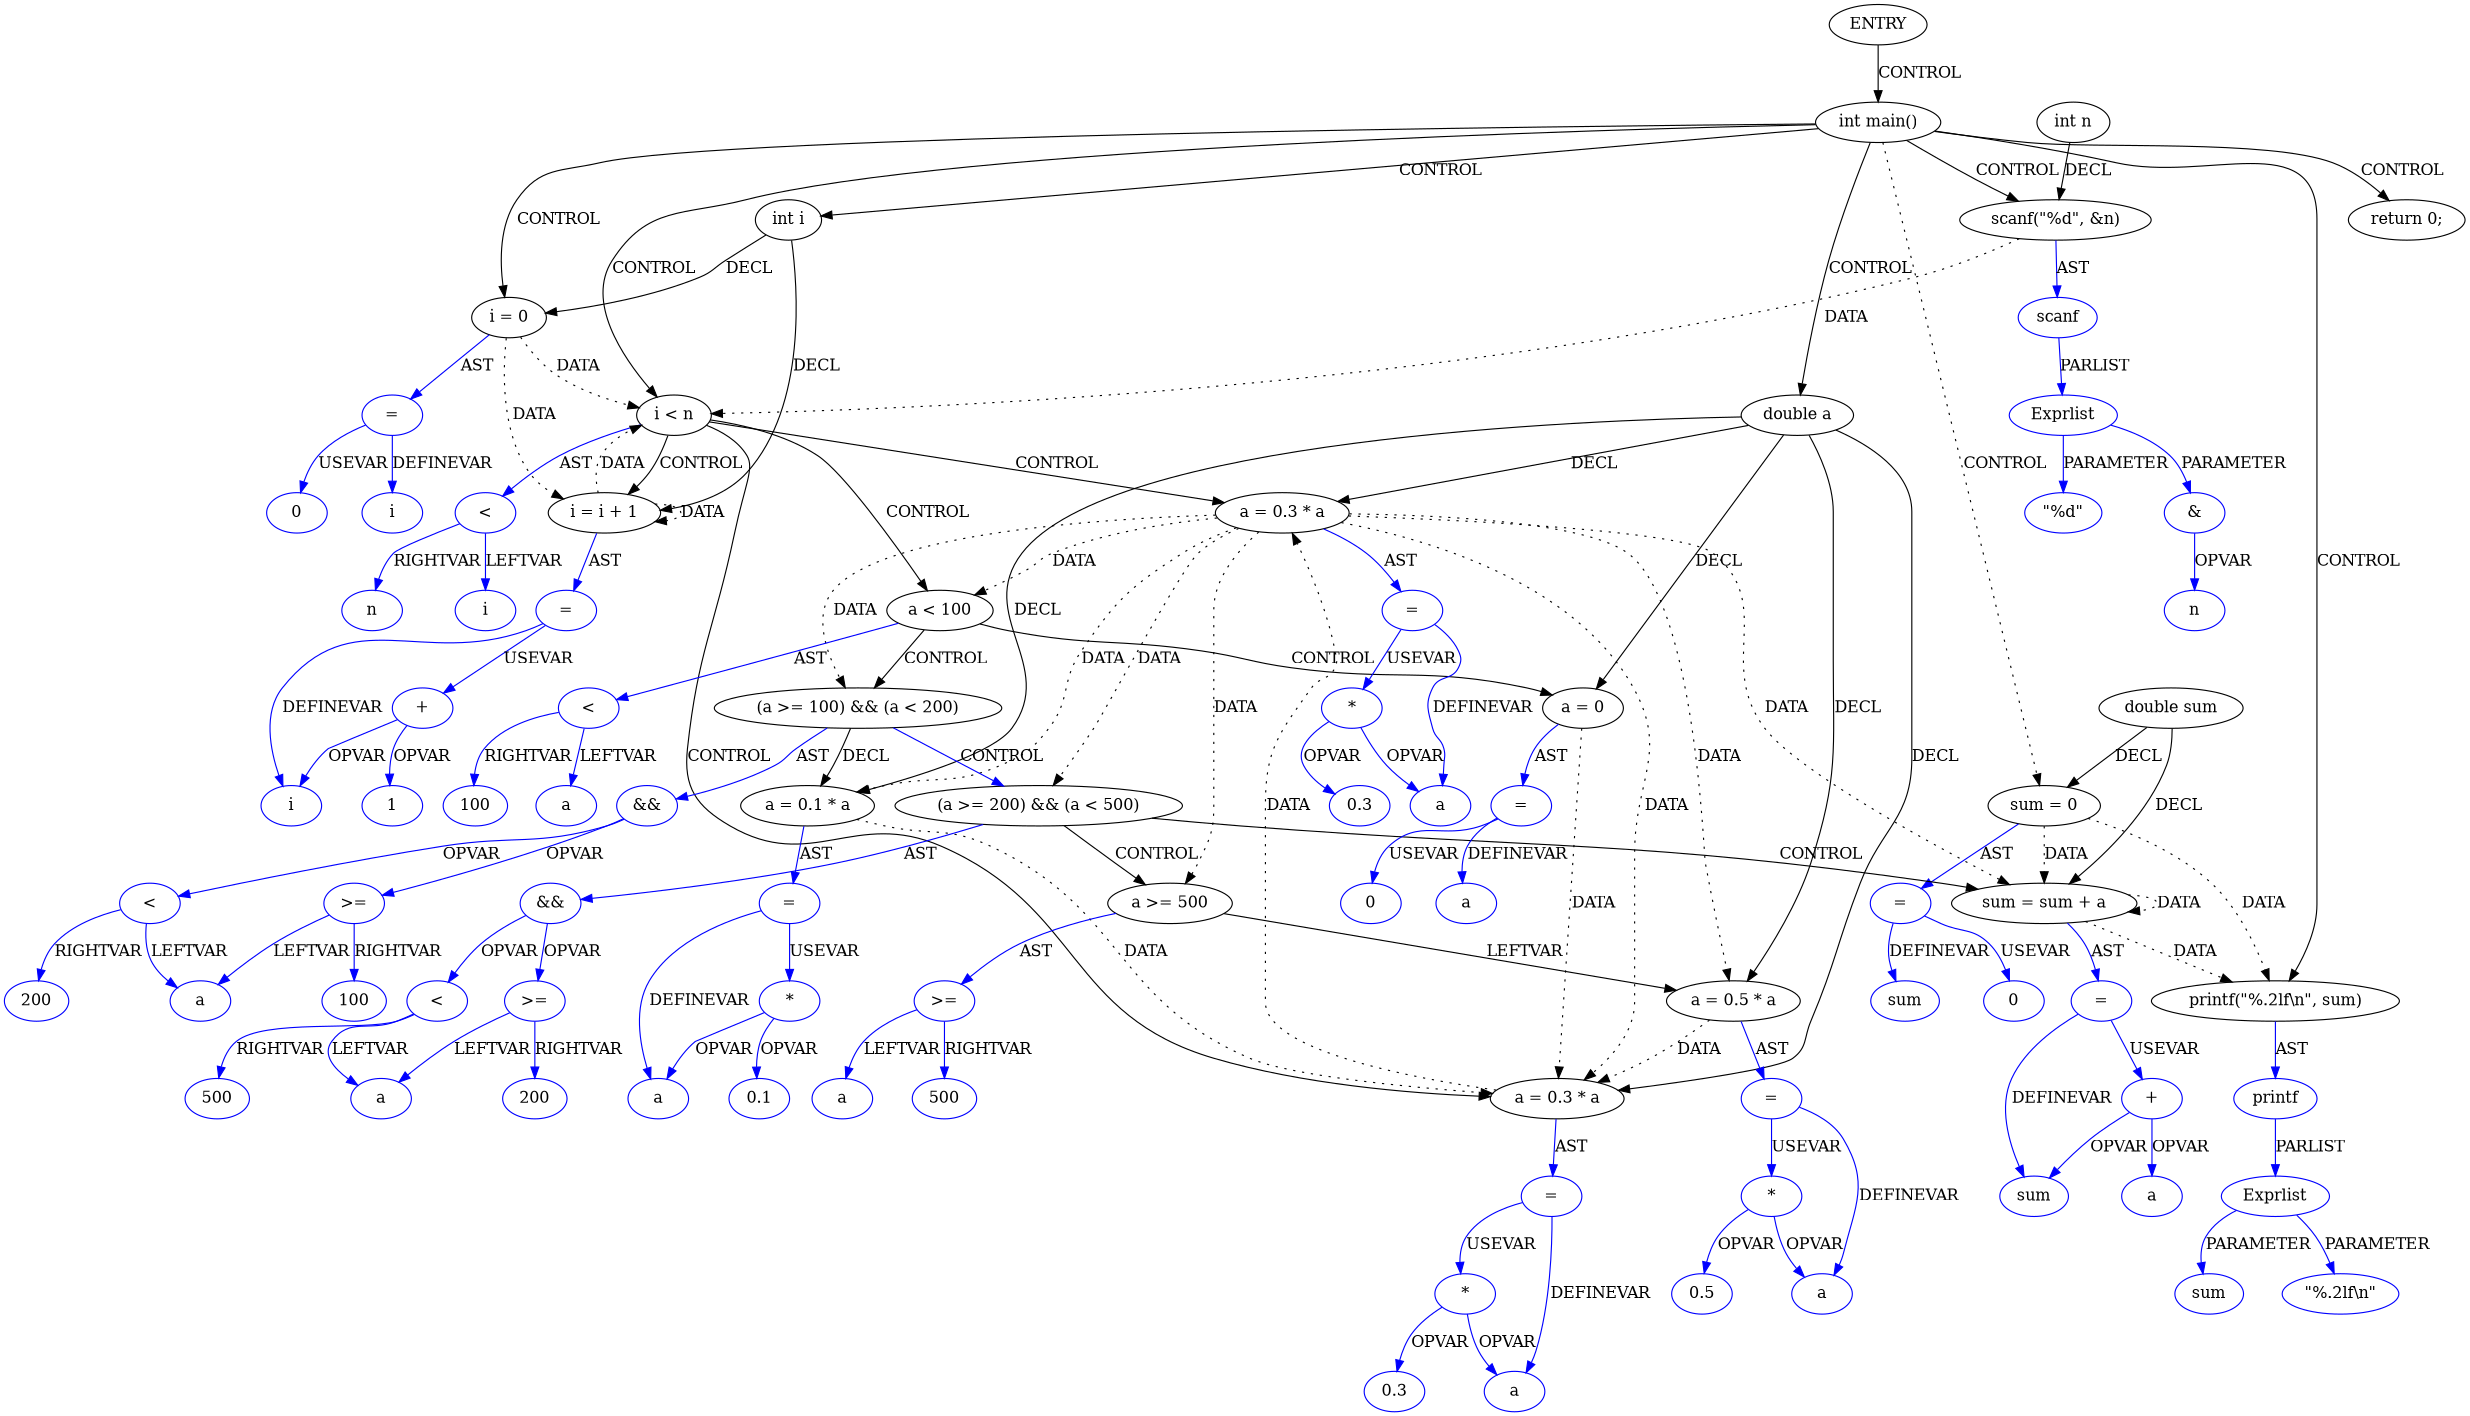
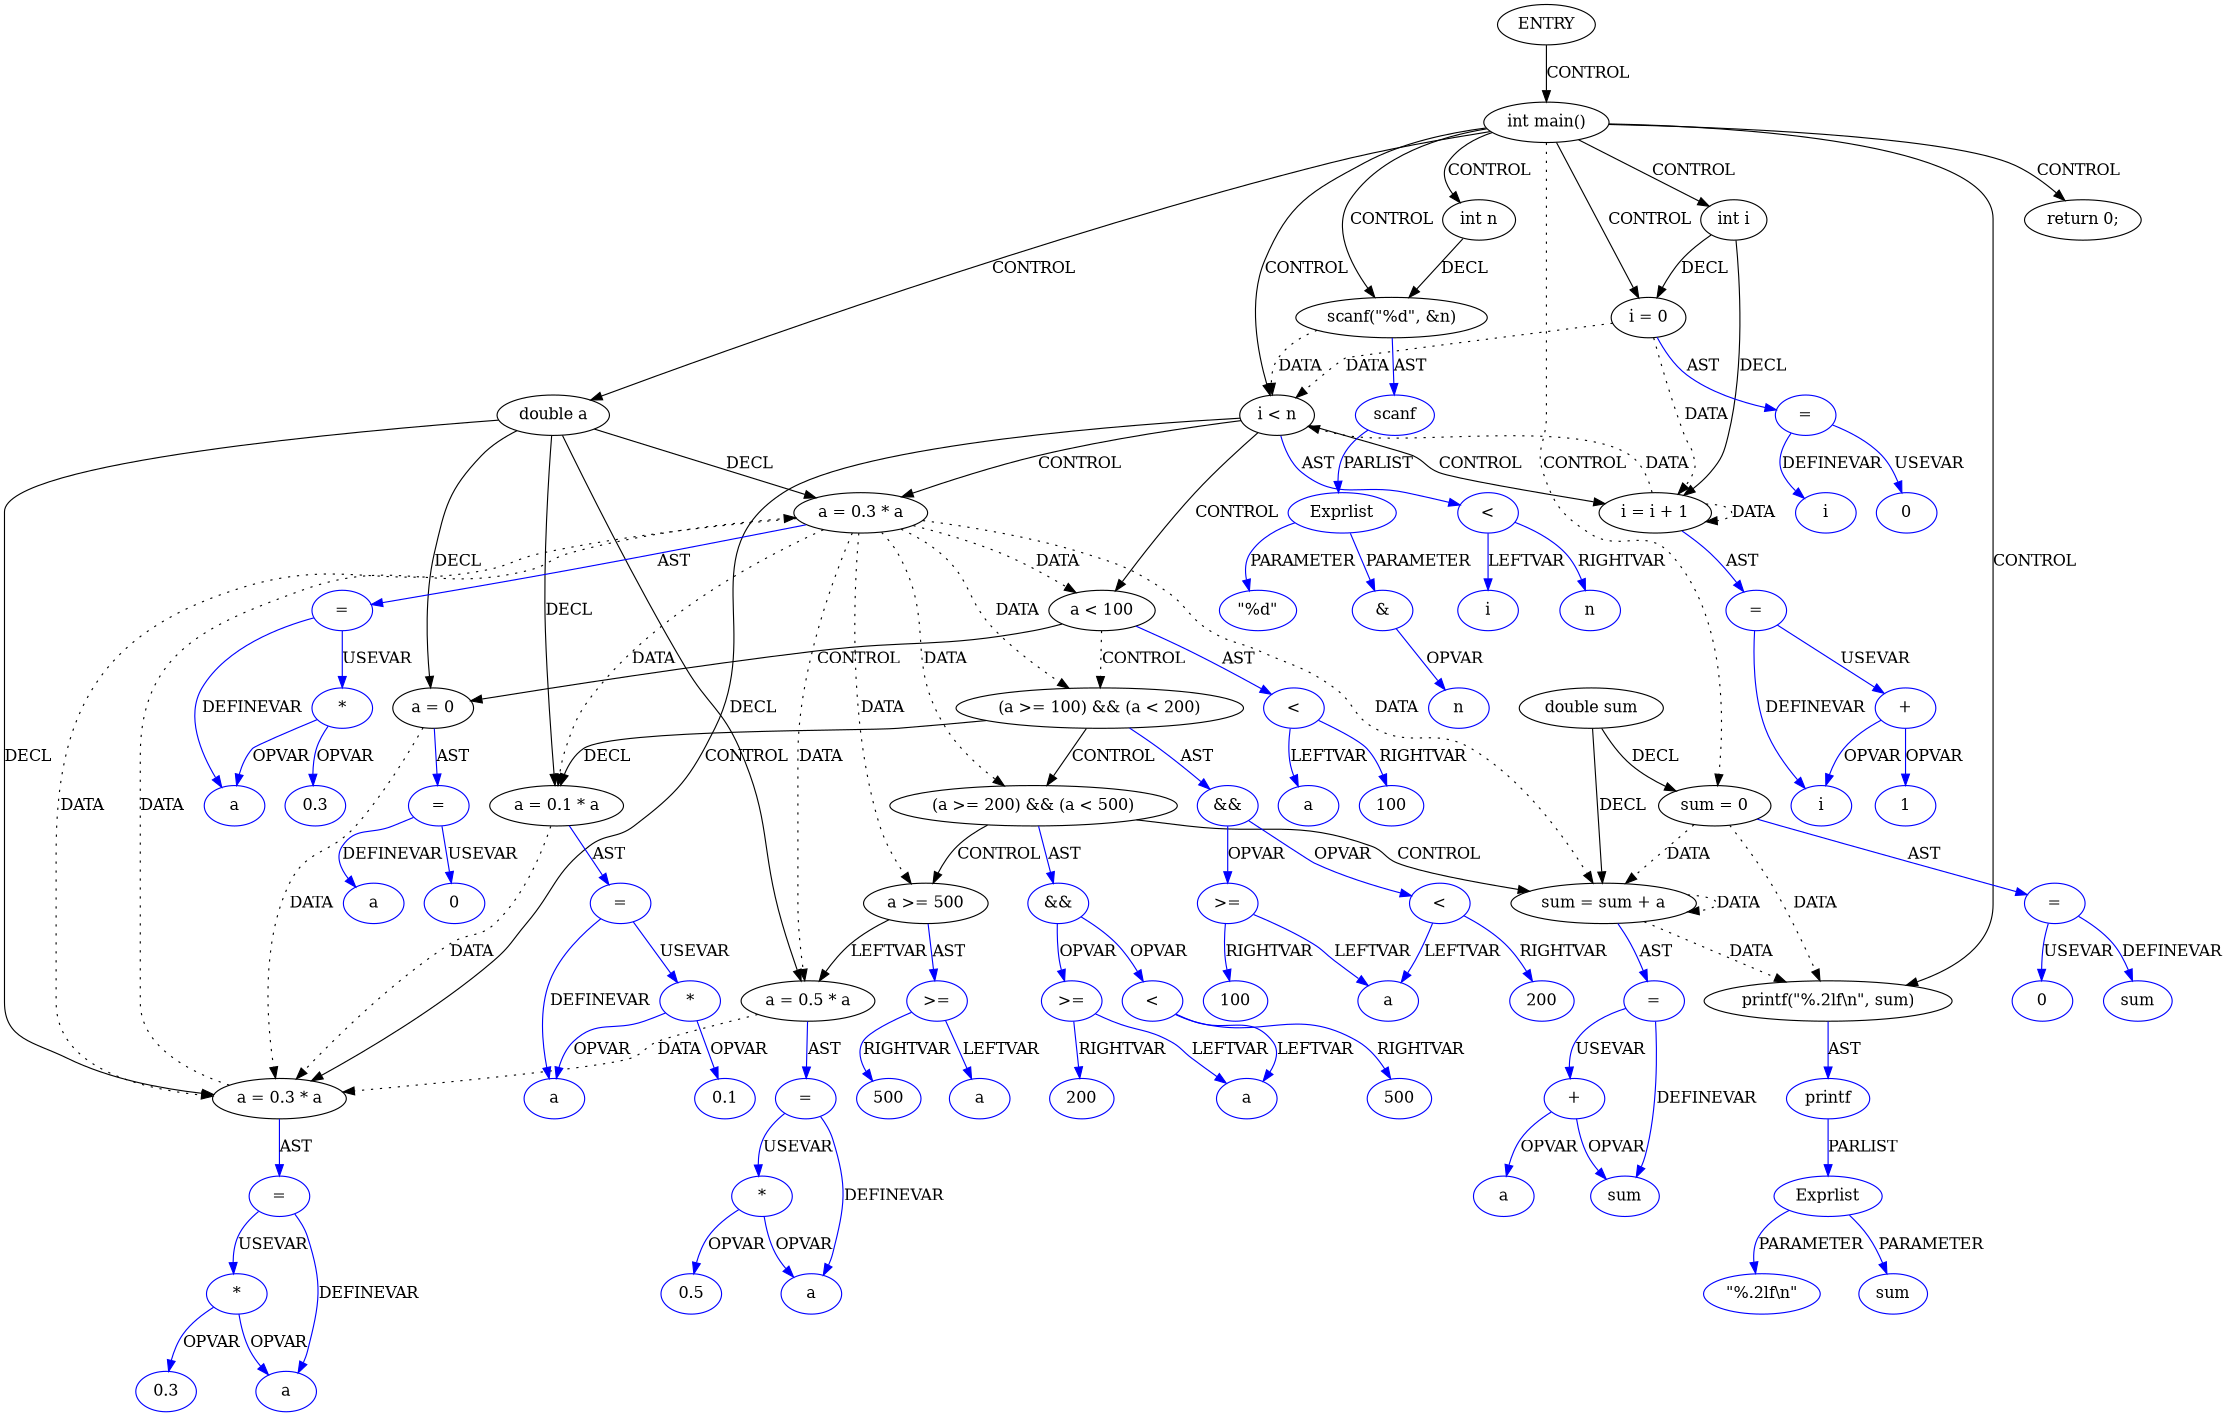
edge "int main()" -> "int n": added, label "CONTROL"
edge "a < 100" -> "(a >= 100) && (a < 200)": style solid -> dotted
edge "(a >= 100) && (a < 200)" -> "(a >= 200) && (a < 500)": color blue -> black
